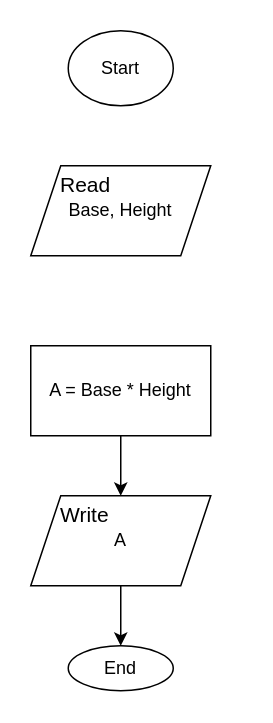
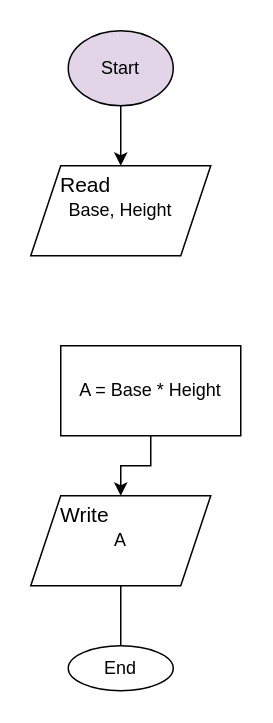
node "Start": fillcolor #ffffff -> #e1d5e7
edge "Start" -> "Base, Height": added
node "A = Base * Height": moved (121, 391) -> (151, 391)
edge "A" -> "End": arrowhead classic -> none
